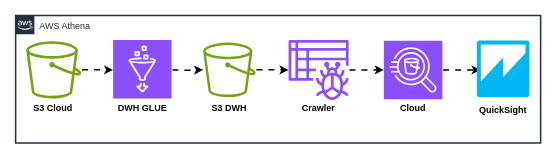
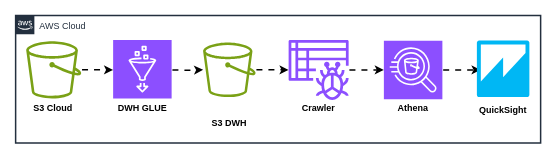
node "AWS Athena": label "AWS Athena" -> "AWS Cloud"
node "S3 DWH": moved (229, 108) -> (229, 123)
node "Cloud": label "Cloud" -> "Athena"
